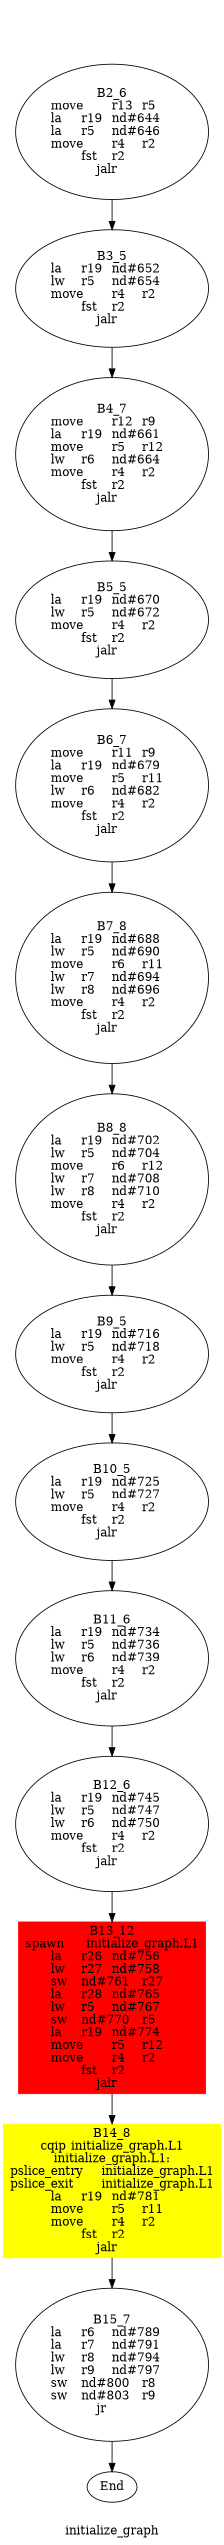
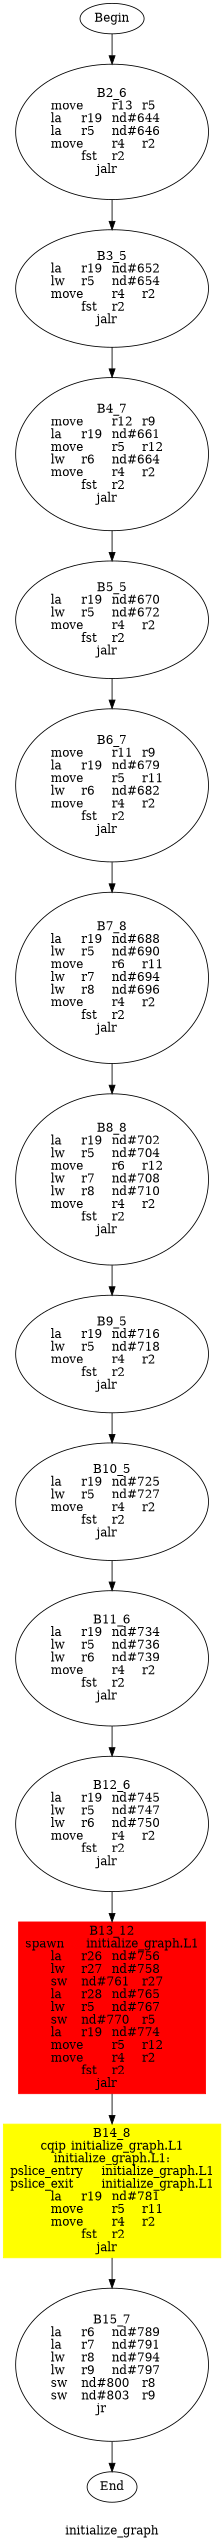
node "Begin": added
